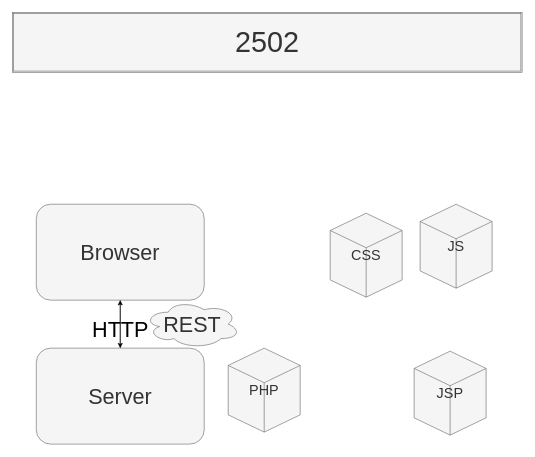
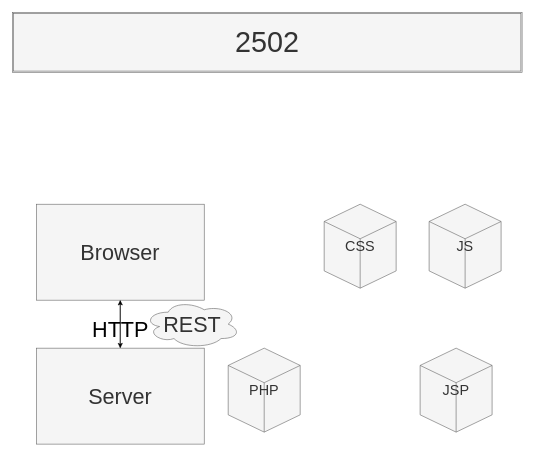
node "JS": moved (456, 246) -> (465, 246)
node "Browser": shape rounded rectangle -> rectangle
node "CSS": moved (366, 255) -> (360, 246)
node "JSP": moved (450, 393) -> (456, 390)
node "Server": shape rounded rectangle -> rectangle
